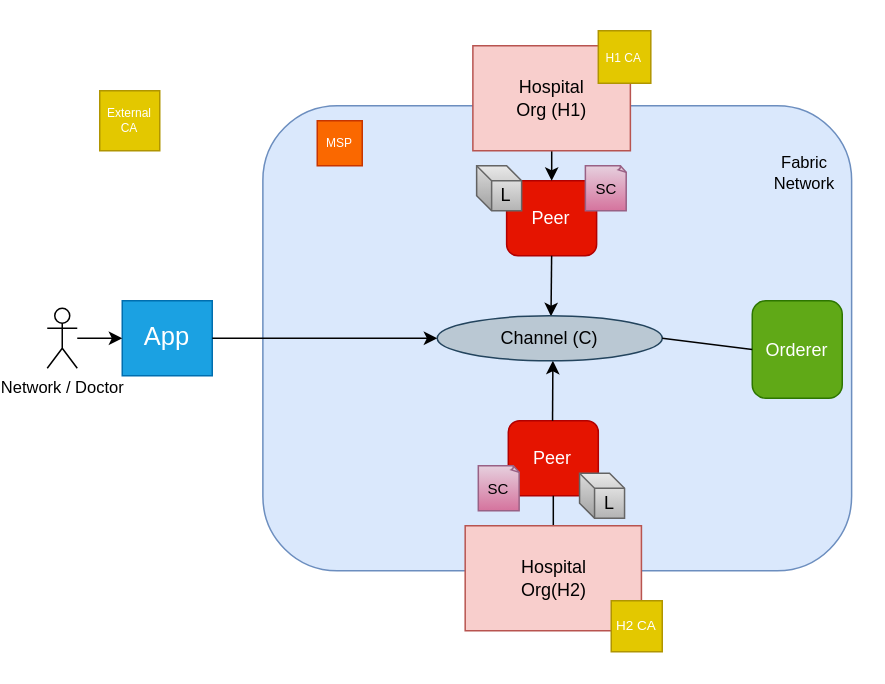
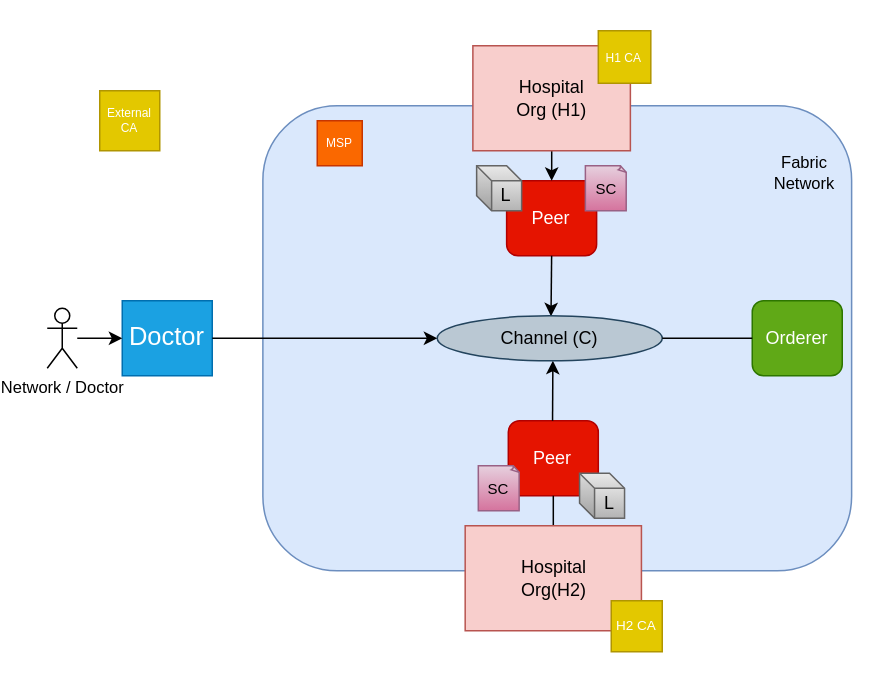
node "App": label "App" -> "Doctor"
node "Orderer": size 90x98 -> 90x75
